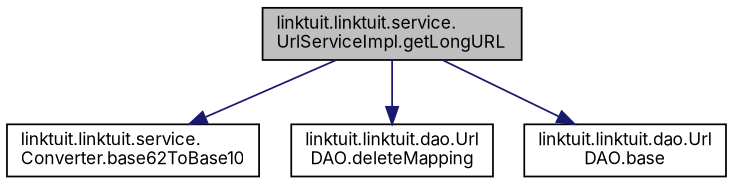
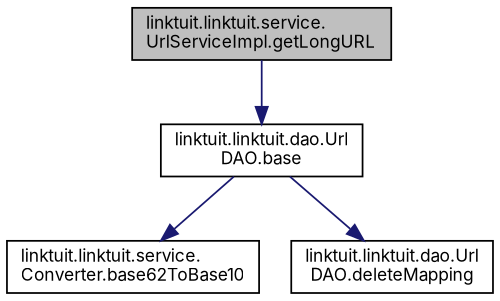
edge "linktuit.linktuit.service. UrlServiceImpl.getLongURL" -> "linktuit.linktuit.dao.Url DAO.deleteMapping": now "linktuit.linktuit.dao.Url DAO.base" -> "linktuit.linktuit.dao.Url DAO.deleteMapping"
edge "linktuit.linktuit.service. UrlServiceImpl.getLongURL" -> "linktuit.linktuit.service. Converter.base62ToBase10": now "linktuit.linktuit.dao.Url DAO.base" -> "linktuit.linktuit.service. Converter.base62ToBase10"
